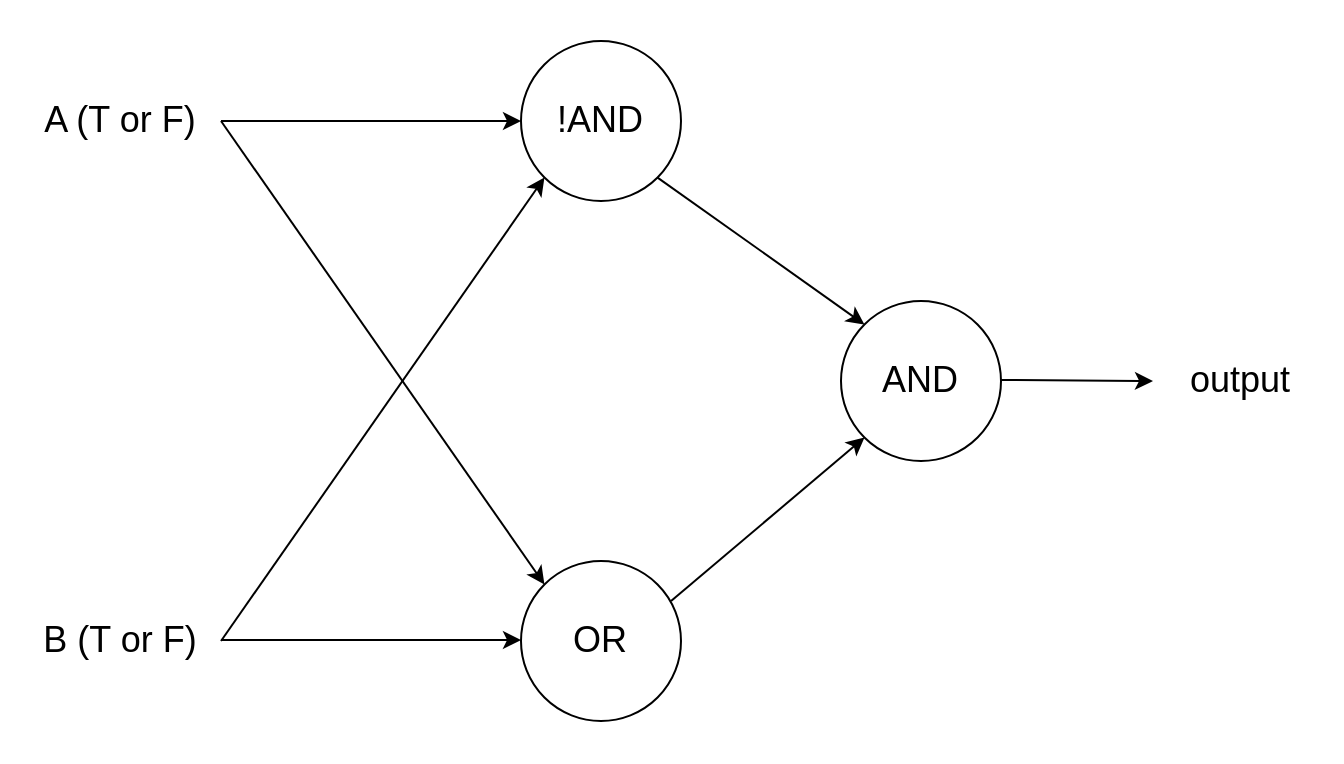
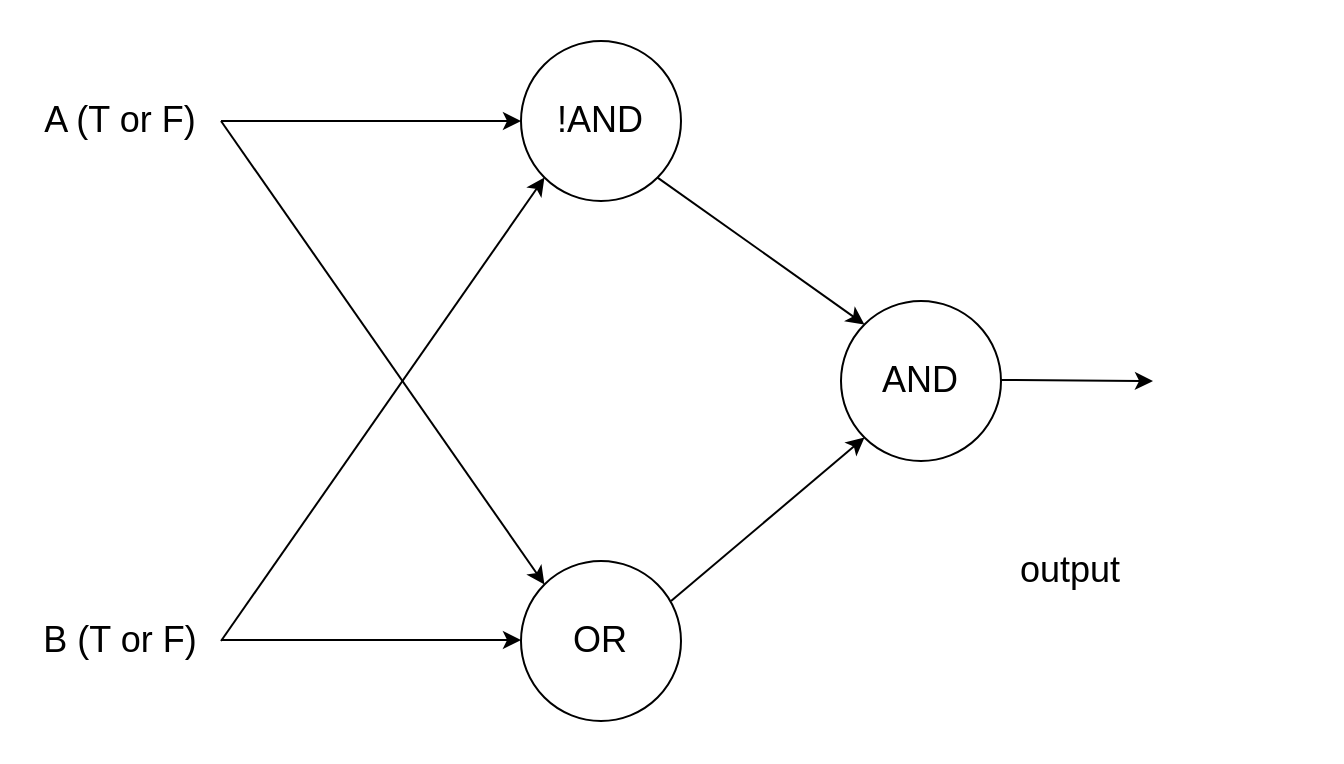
node "output": moved (1241, 381) -> (1071, 571)
